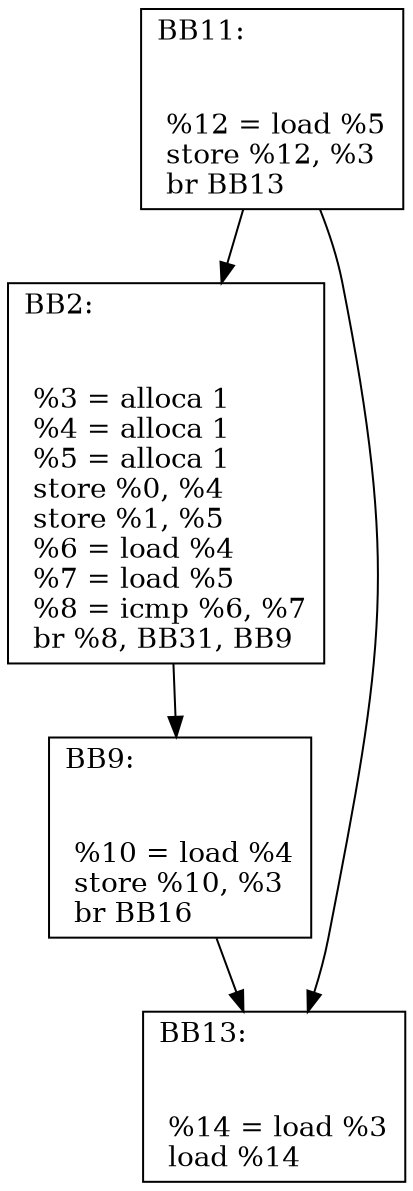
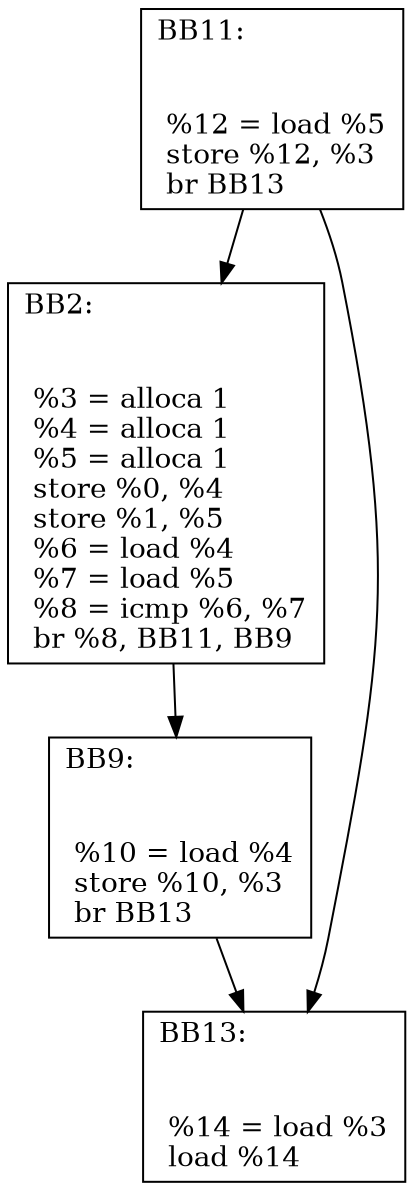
node "BB2:": text "br %8, BB31, BB9" -> "br %8, BB11, BB9"
node "BB9:": text "br BB16" -> "br BB13"
